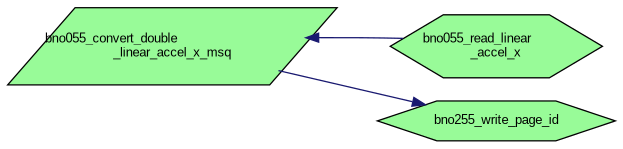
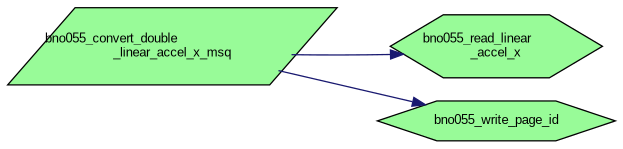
edge "bno055_read_linear _accel_x" -> "bno055_convert_double _linear_accel_x_msq": reversed
node "bno255_write_page_id": label "bno255_write_page_id" -> "bno055_write_page_id"
